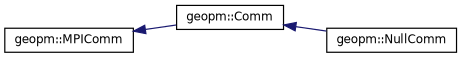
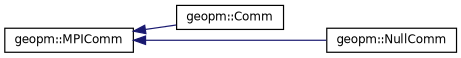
edge "geopm::NullComm" -> "geopm::Comm": now "geopm::NullComm" -> "geopm::MPIComm"
